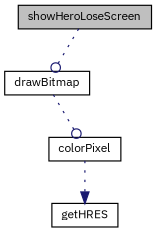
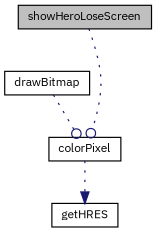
edge "showHeroLoseScreen" -> "drawBitmap": now "showHeroLoseScreen" -> "colorPixel"
